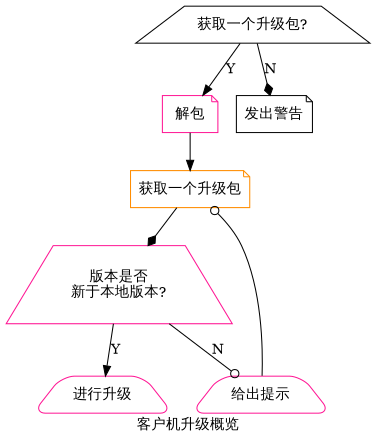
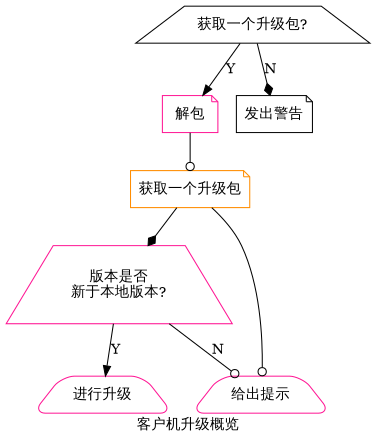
edge "解包" -> "获取一个升级包": arrowhead normal -> odot
edge "给出提示" -> "获取一个升级包": reversed
